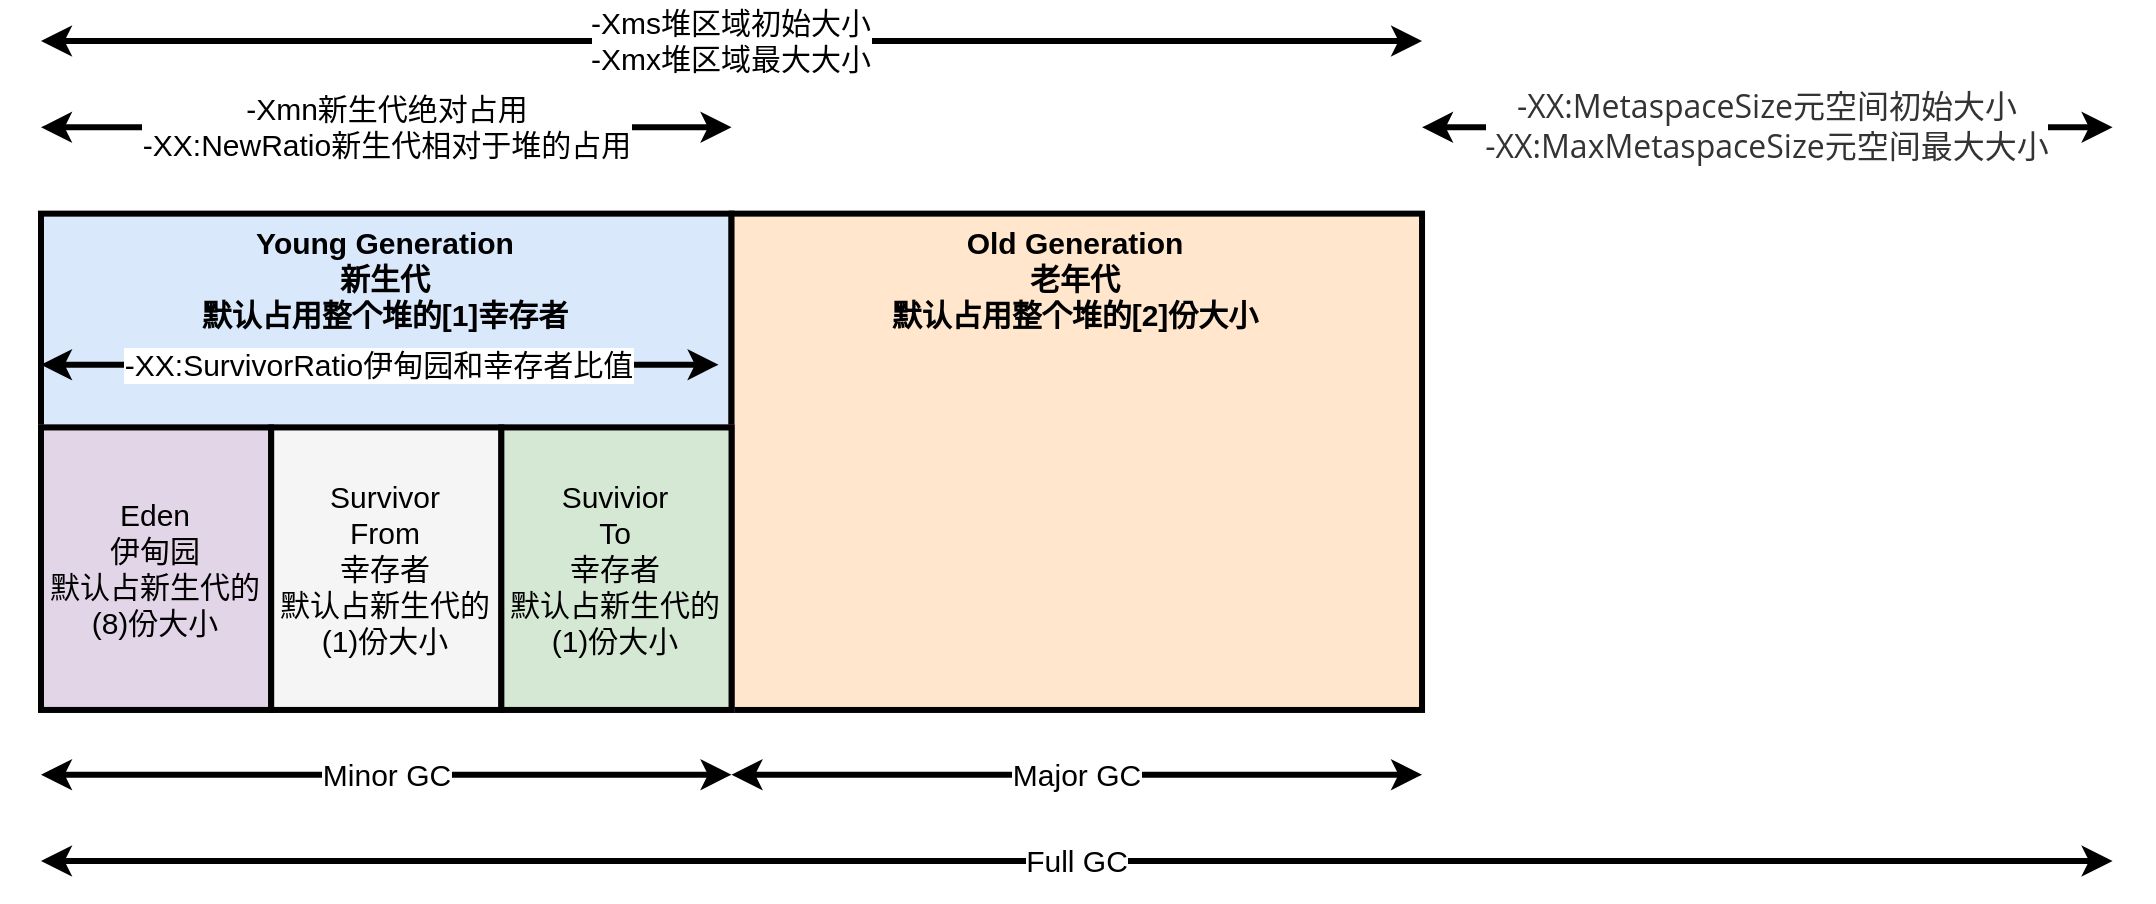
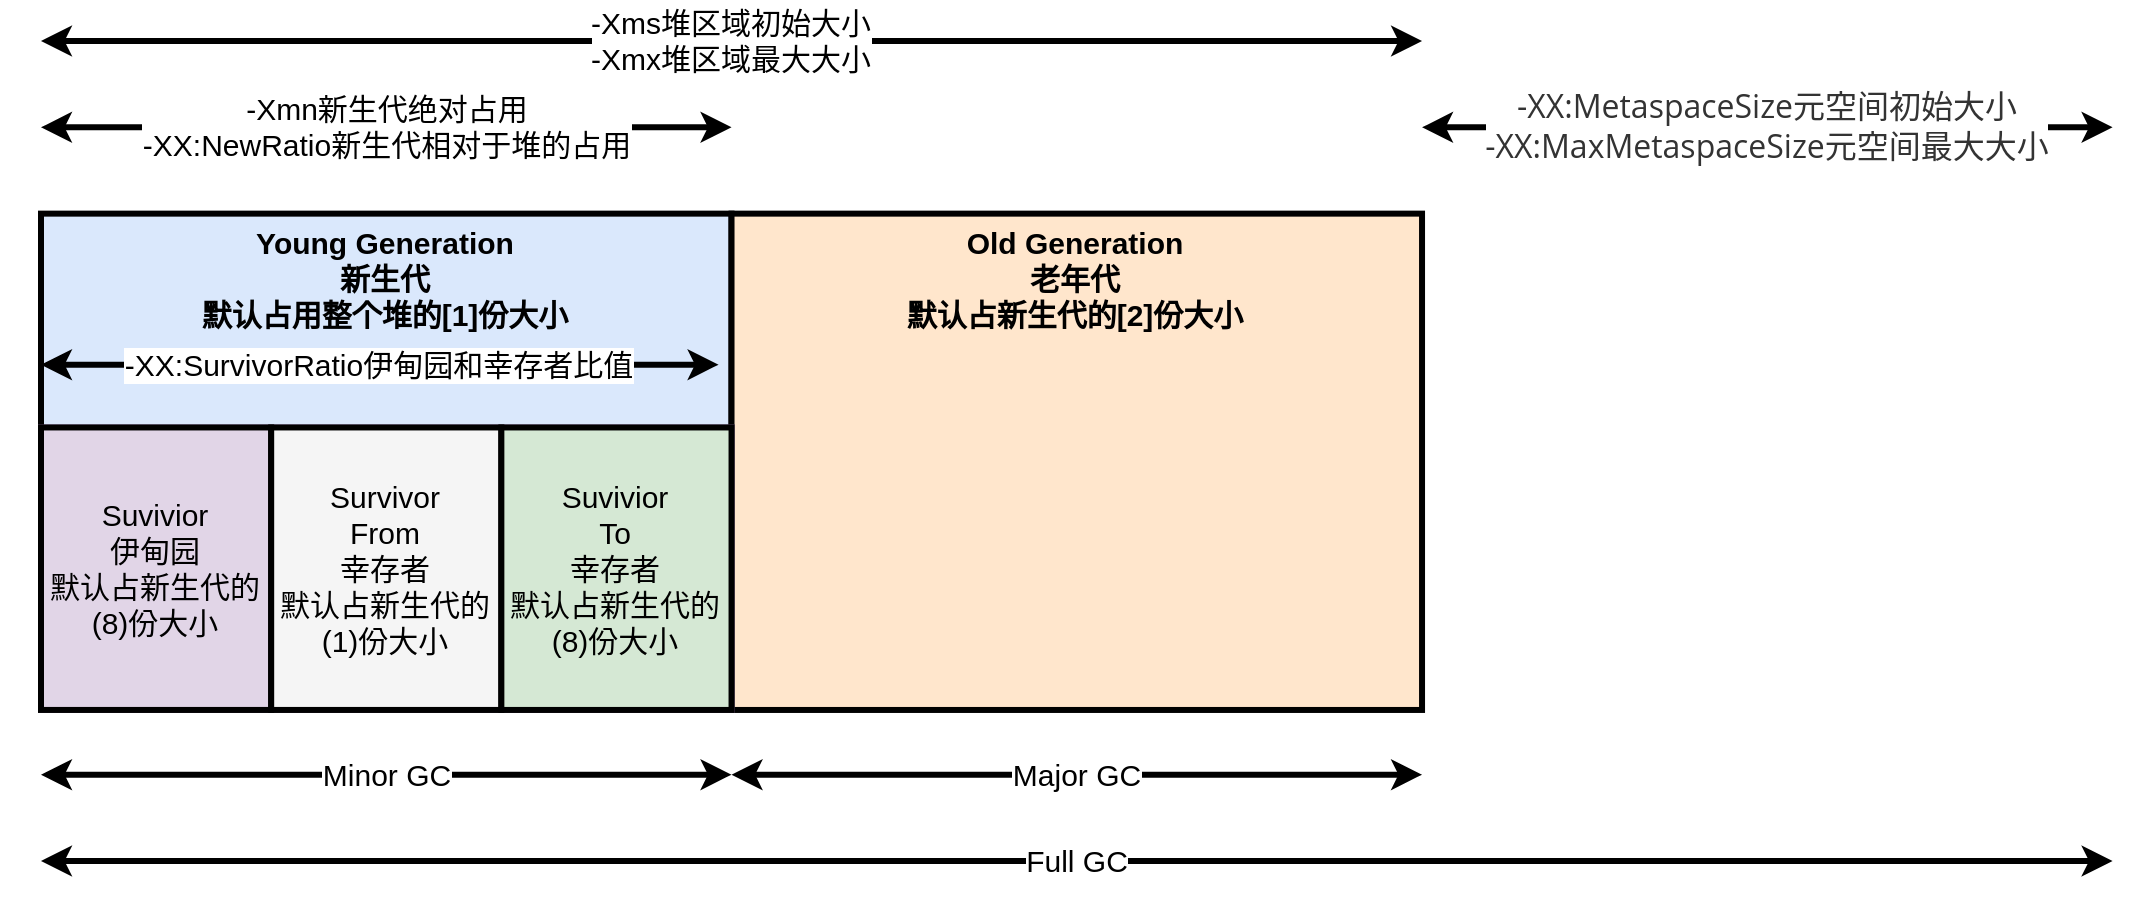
node "Young Generation新生代 默认占用整个堆的[1]幸存者": label "Young Generation新生代 默认占用整个堆的[1]幸存者" -> "Young Generation新生代 默认占用整个堆的[1]份大小"
node "Old Generation老年代 默认占用整个堆的[2]份大小": label "Old Generation老年代 默认占用整个堆的[2]份大小" -> "Old Generation老年代 默认占新生代的[2]份大小"
node "Eden 伊甸园 默认占新生代的(8)份大小": label "Eden 伊甸园 默认占新生代的(8)份大小" -> "Suvivior 伊甸园 默认占新生代的(8)份大小"
node "Suvivior To 幸存者 默认占新生代的(1)份大小": label "Suvivior To 幸存者 默认占新生代的(1)份大小" -> "Suvivior To 幸存者 默认占新生代的(8)份大小"
